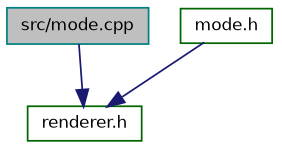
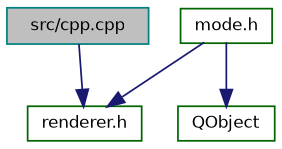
node "src/mode.cpp": label "src/mode.cpp" -> "src/cpp.cpp"
node "QObject": added
